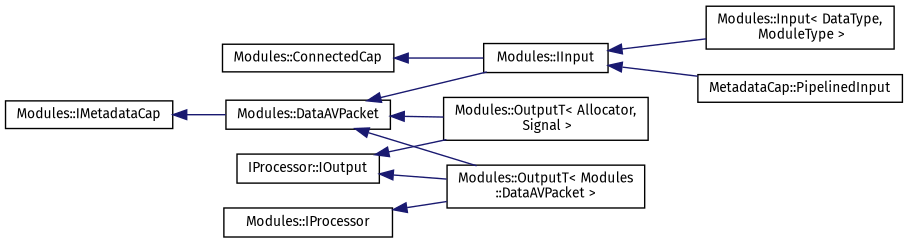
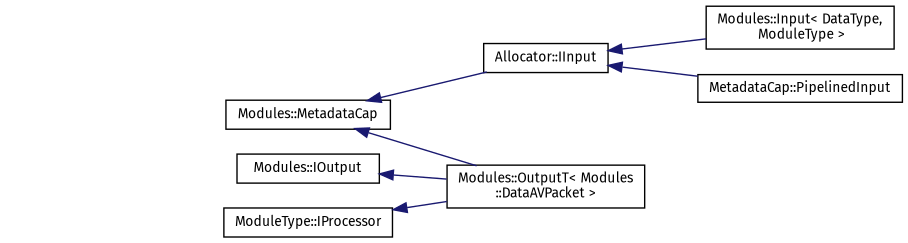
node "Modules::ConnectedCap": removed
node "Modules::IInput": label "Modules::IInput" -> "Allocator::IInput"
node "Modules::IMetadataCap": removed
node "Modules::DataAVPacket": label "Modules::DataAVPacket" -> "Modules::MetadataCap"
node "Modules::OutputT< Allocator, Signal >": removed
node "IProcessor::IOutput": label "IProcessor::IOutput" -> "Modules::IOutput"
node "Modules::IProcessor": label "Modules::IProcessor" -> "ModuleType::IProcessor"
